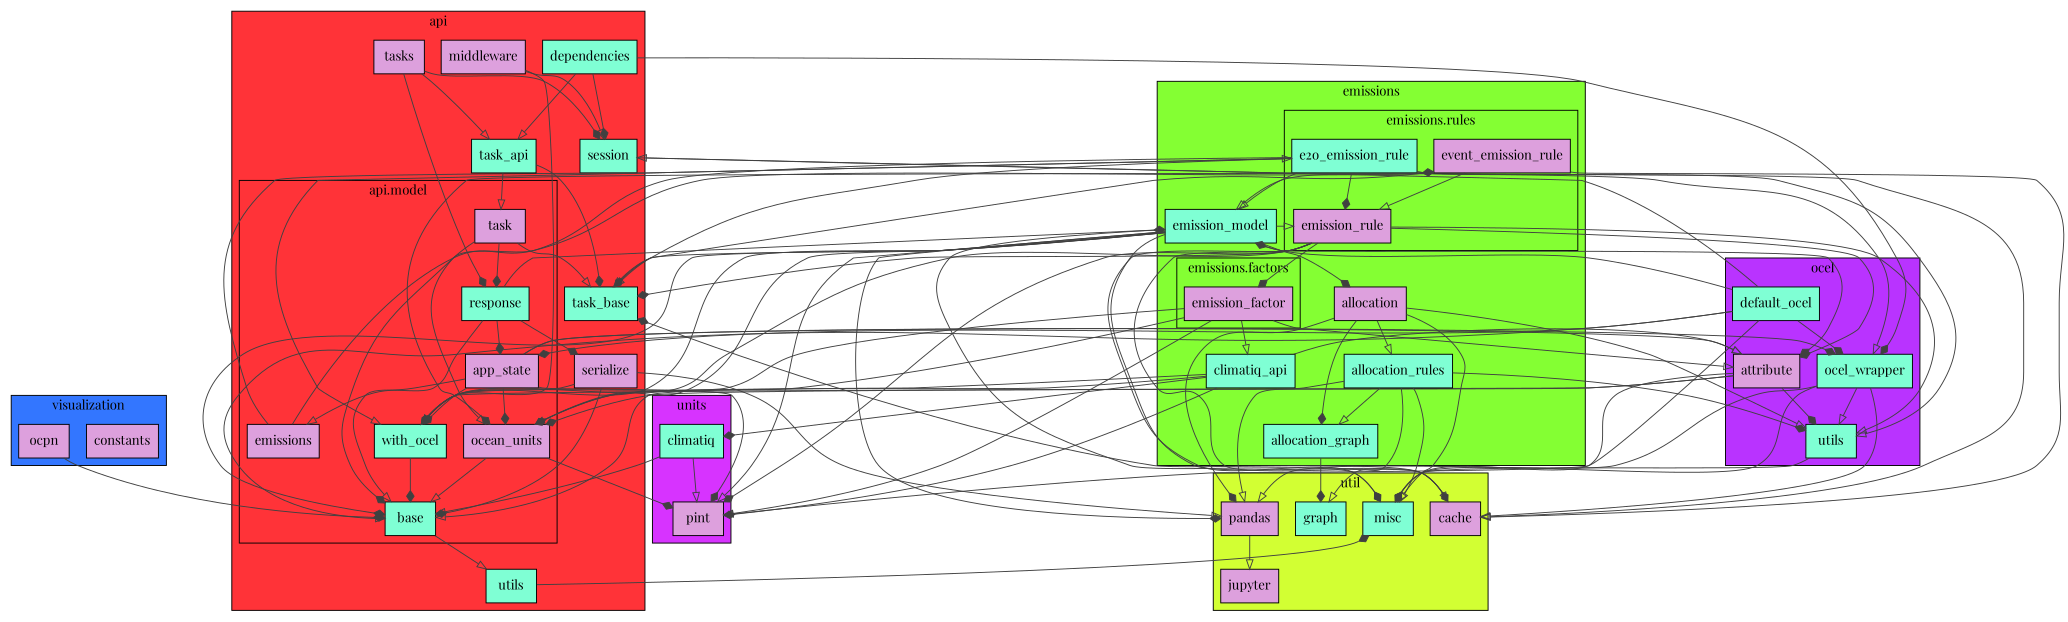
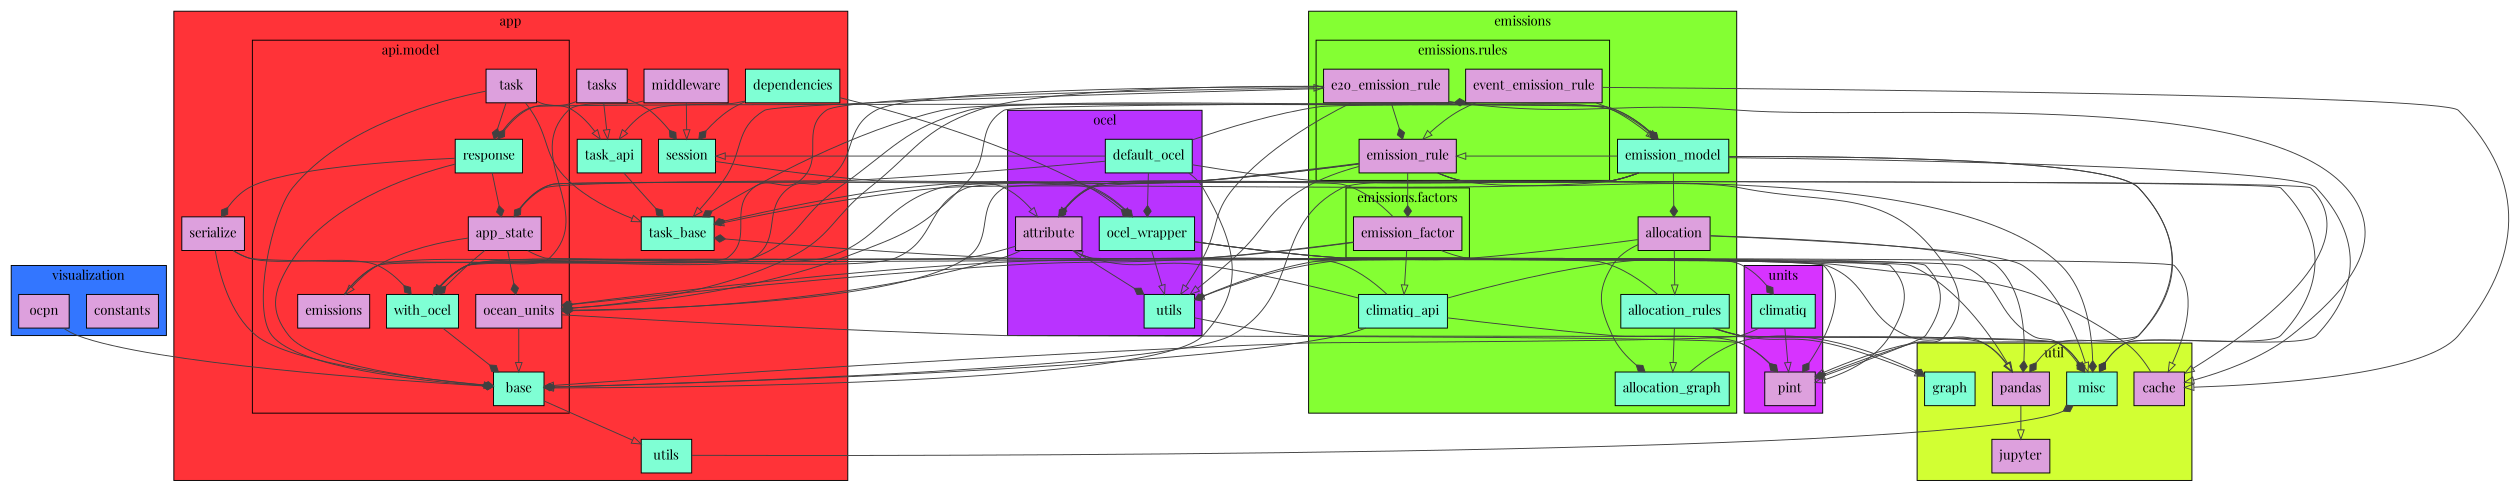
cluster "api": label "api" -> "app"
node "e2o_emission_rule": fillcolor aquamarine -> plum
edge "task_api" -> "task": reversed
edge "emission_model" -> "cache": removed
